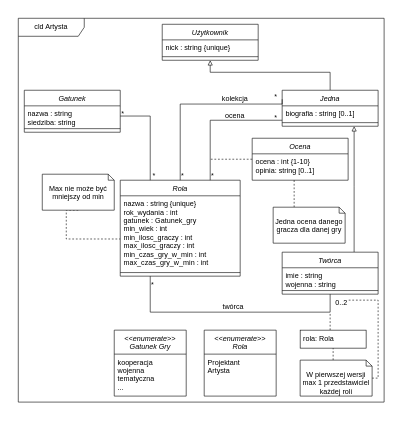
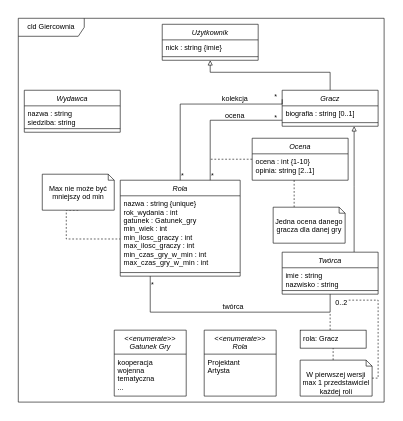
node "cld Artysta": label "cld Artysta" -> "cld Giercownia"
node "nick : string {unique}": label "nick : string {unique}" -> "nick : string {imie}"
node "Gatunek": label "Gatunek" -> "Wydawca"
node "Jedna": label "Jedna" -> "Gracz"
edge "nazwa : string siedziba: string" -- "Rola": removed, labels "*", "*"
node "ocena : int {1-10} opinia: string [0..1]": label "ocena : int {1-10} opinia: string [0..1]" -> "ocena : int {1-10} opinia: string [2..1]"
node "imie : string wojenna : string": label "imie : string wojenna : string" -> "imie : string nazwisko : string"
node "rola: Rola": label "rola: Rola" -> "rola: Gracz"
